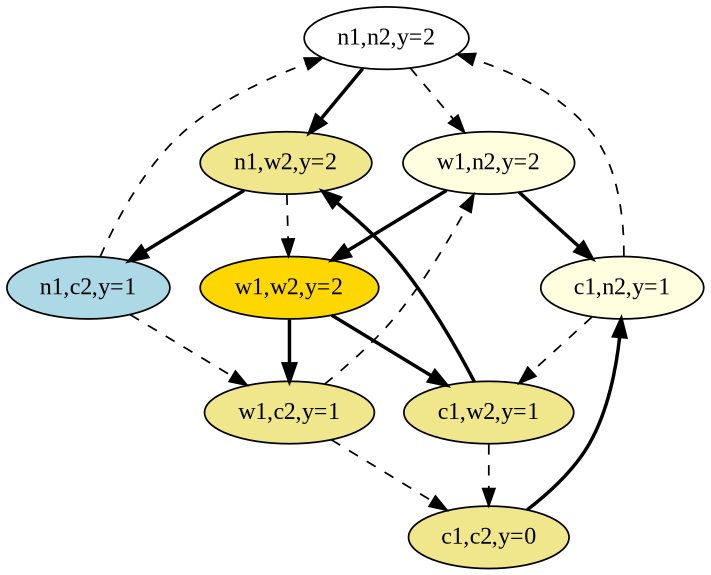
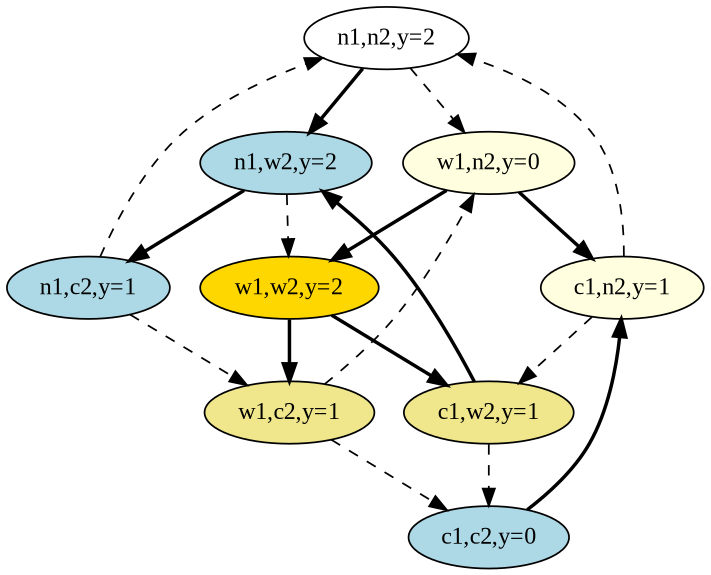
node "n1,w2,y=2": fillcolor khaki -> lightblue
node "w1,n2,y=2": label "w1,n2,y=2" -> "w1,n2,y=0"
node "c1,c2,y=0": fillcolor khaki -> lightblue
